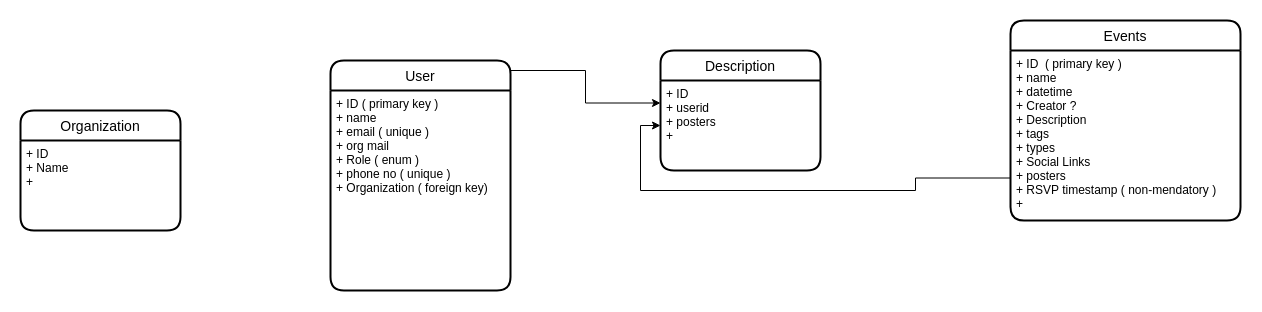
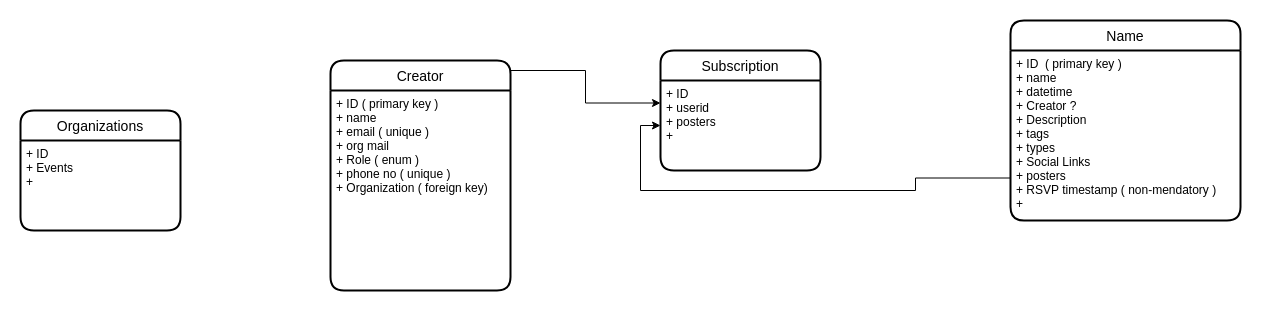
node "Events": label "Events" -> "Name"
node "Description": label "Description" -> "Subscription"
node "User": label "User" -> "Creator"
node "Organization": label "Organization" -> "Organizations"
node "+ ID + Name +": label "+ ID + Name +" -> "+ ID + Events +"
